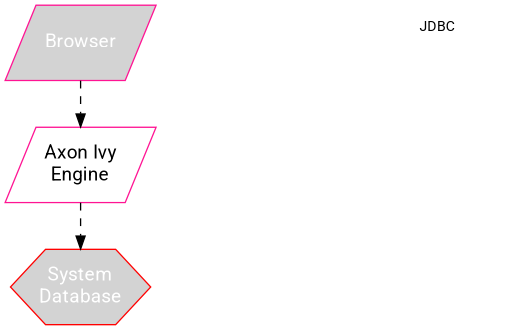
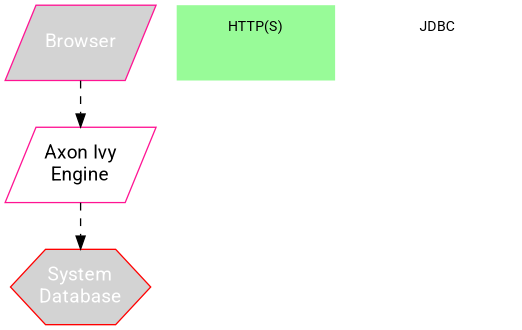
node "HTTP(S)": added
